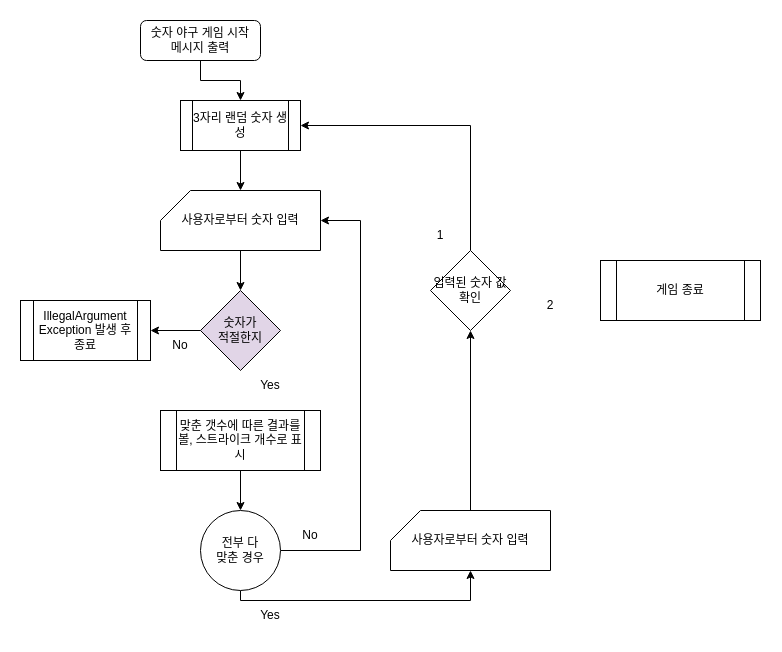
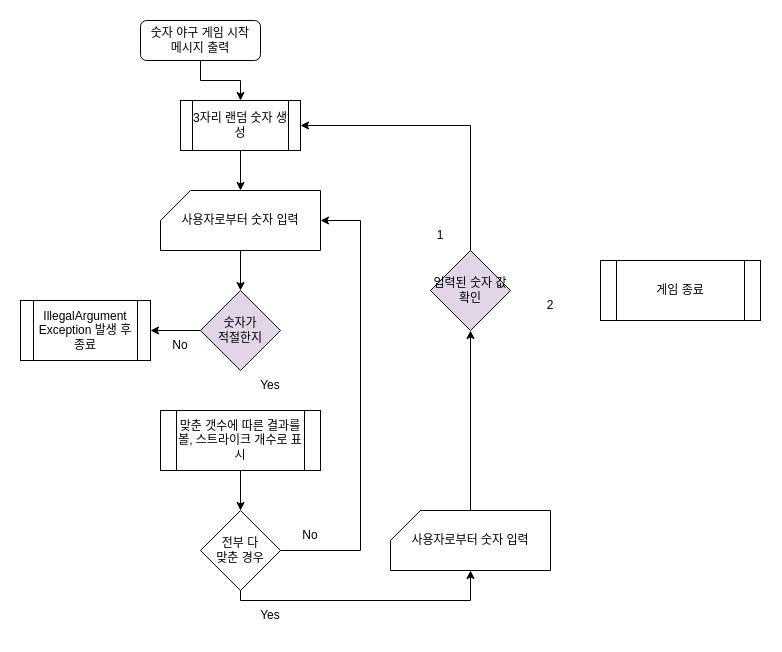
node "입력된 숫자 값 확인": fillcolor #ffffff -> #e1d5e7
node "전부 다 맞춘 경우": shape ellipse -> diamond
